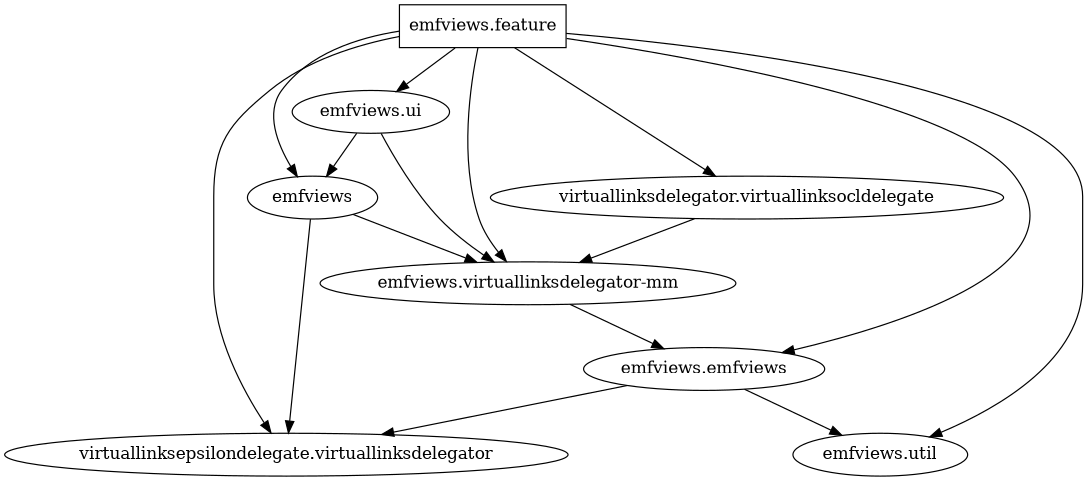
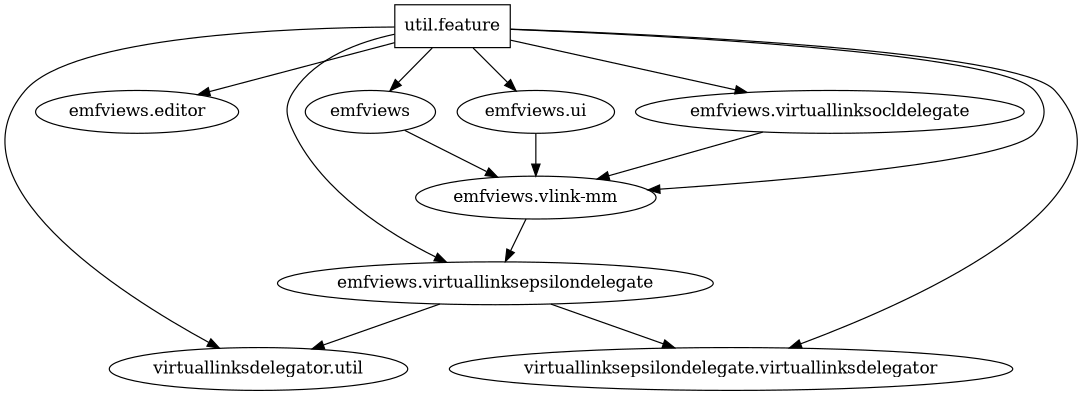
node "emfviews.feature": label "emfviews.feature" -> "util.feature"
node "emfviews.editor": added
edge "emfviews.ui" -> "emfviews": removed
node "virtuallinksdelegator.virtuallinksocldelegate": label "virtuallinksdelegator.virtuallinksocldelegate" -> "emfviews.virtuallinksocldelegate"
node "emfviews.virtuallinksdelegator-mm": label "emfviews.virtuallinksdelegator-mm" -> "emfviews.vlink-mm"
edge "emfviews" -> "virtuallinksepsilondelegate.virtuallinksdelegator": removed
node "emfviews.emfviews": label "emfviews.emfviews" -> "emfviews.virtuallinksepsilondelegate"
node "emfviews.util": label "emfviews.util" -> "virtuallinksdelegator.util"
